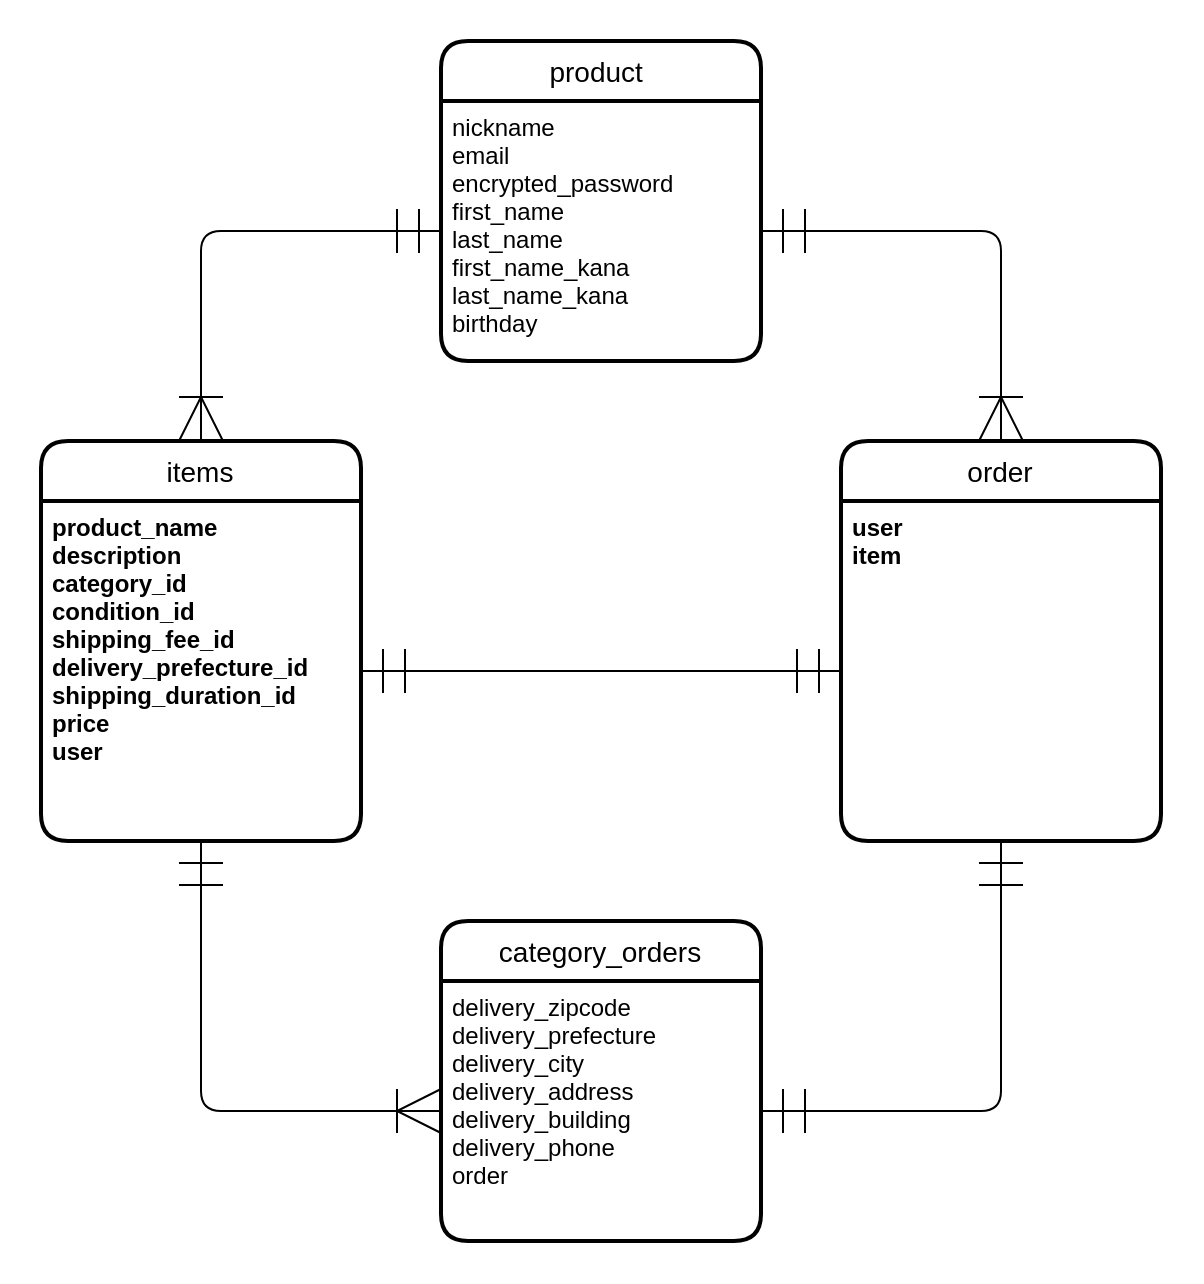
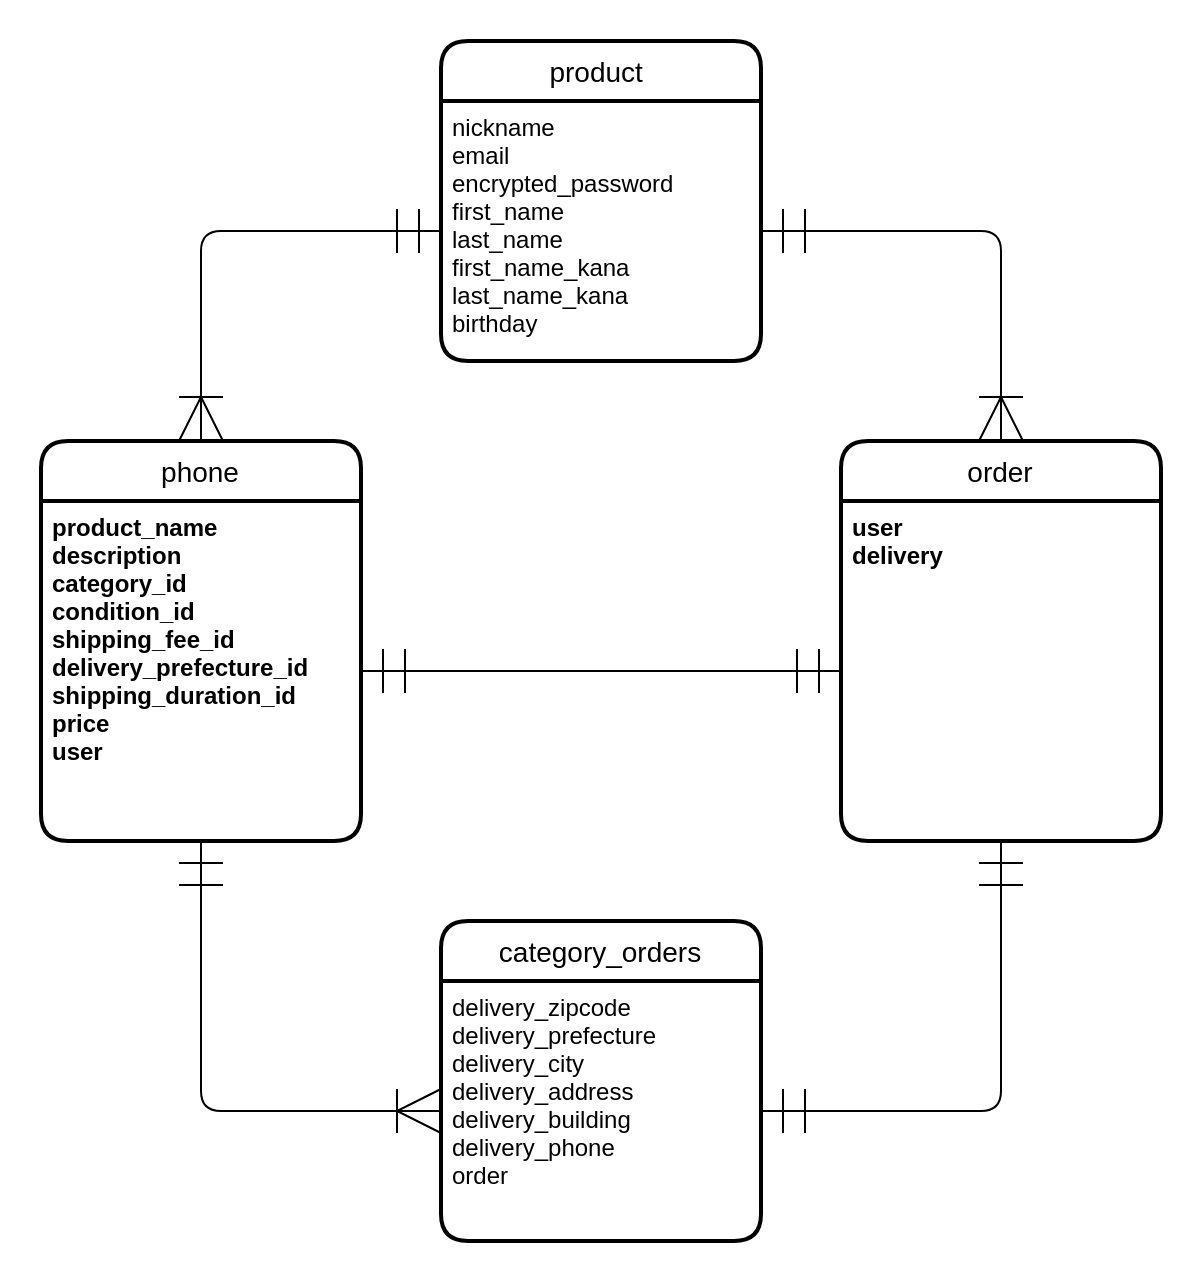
node "items": label "items" -> "phone"
node "user item": label "user item" -> "user delivery"
